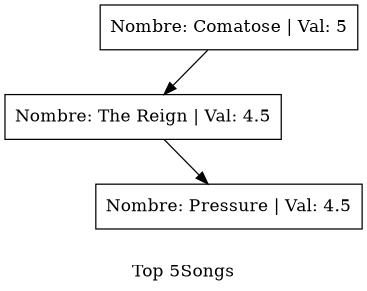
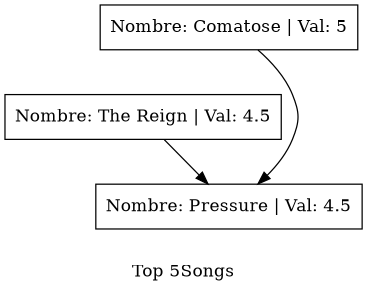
edge "Nombre: Comatose | Val: 5" -> "Nombre: The Reign | Val: 4.5": now "Nombre: Comatose | Val: 5" -> "Nombre: Pressure | Val: 4.5"
